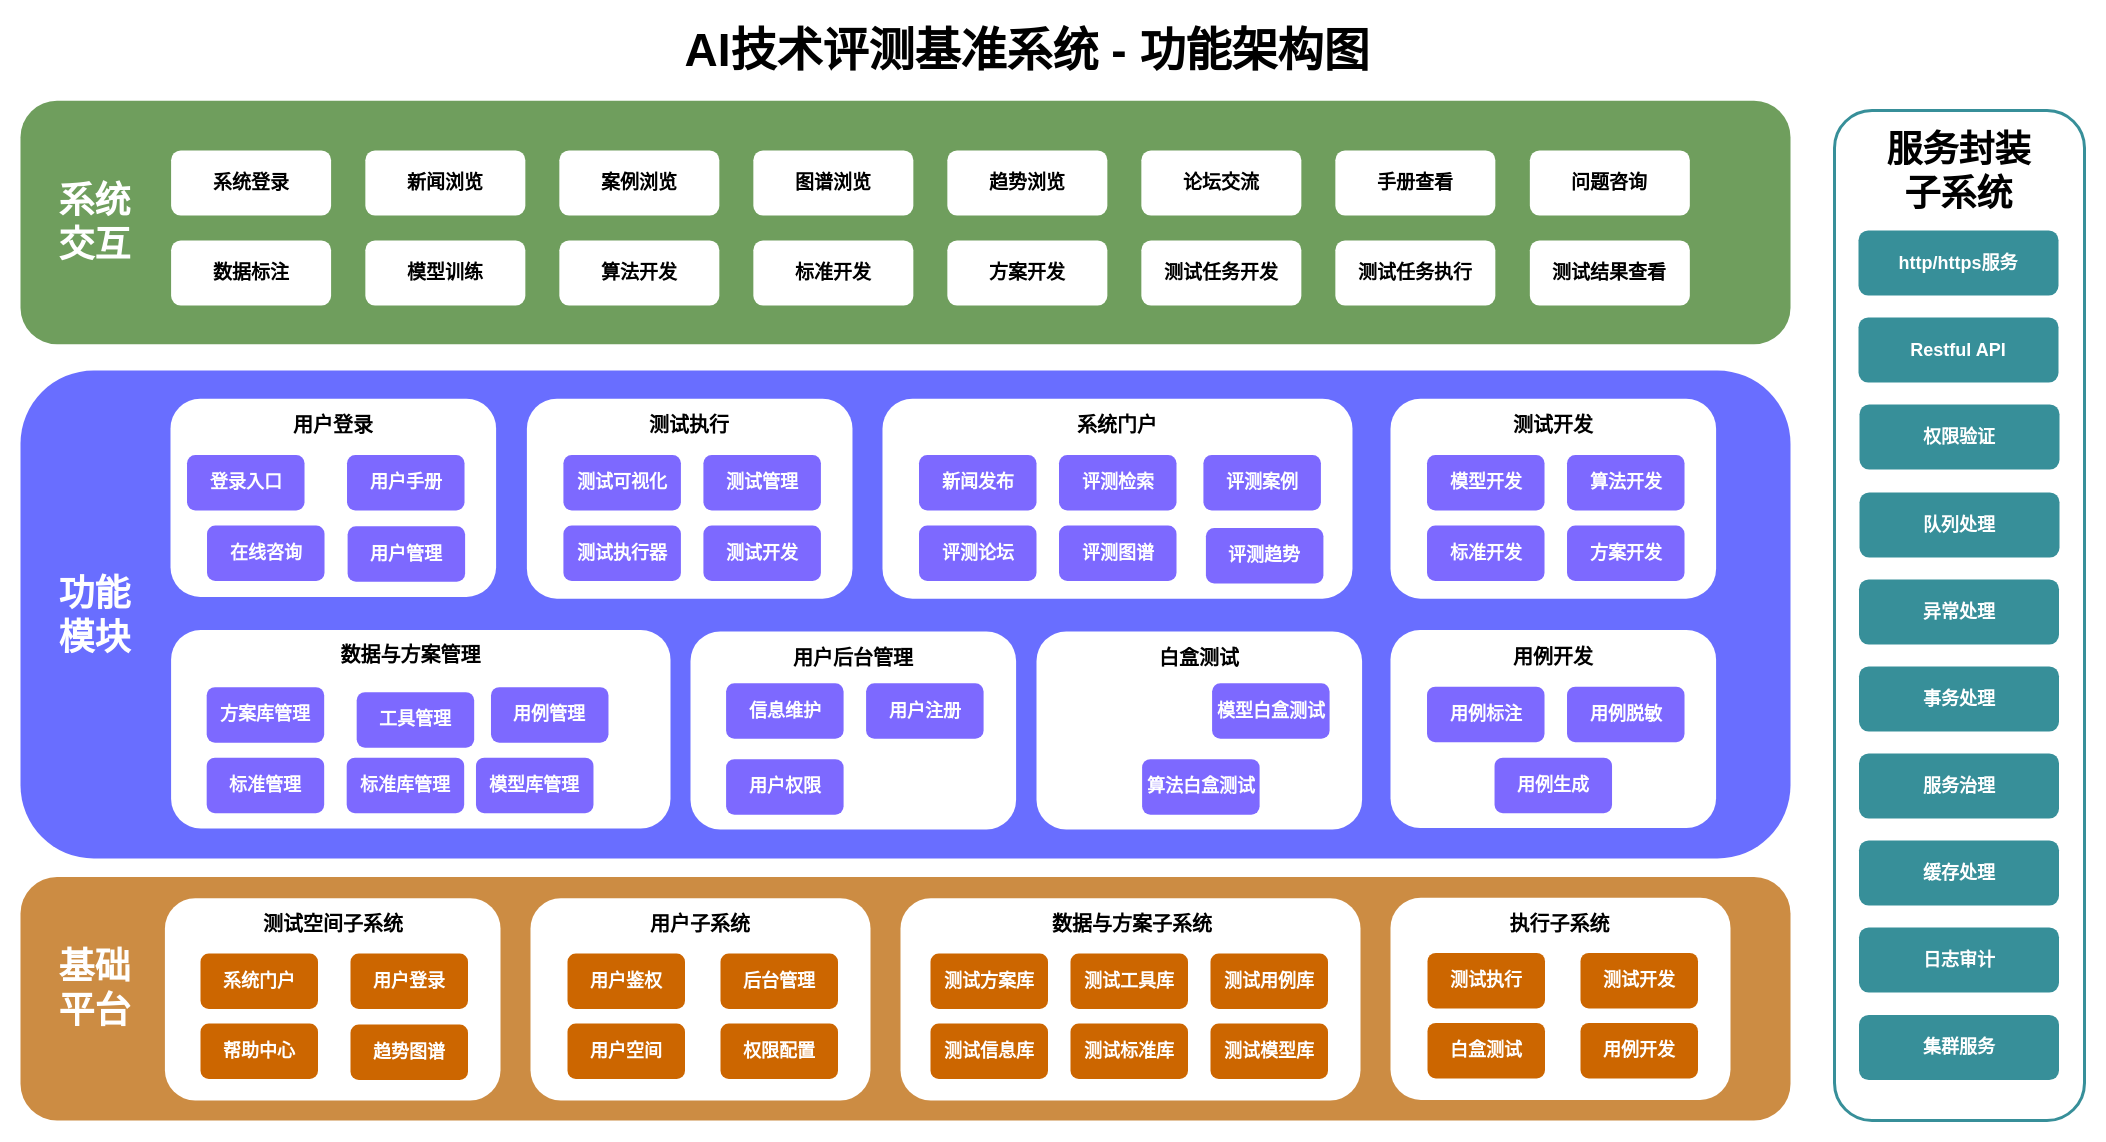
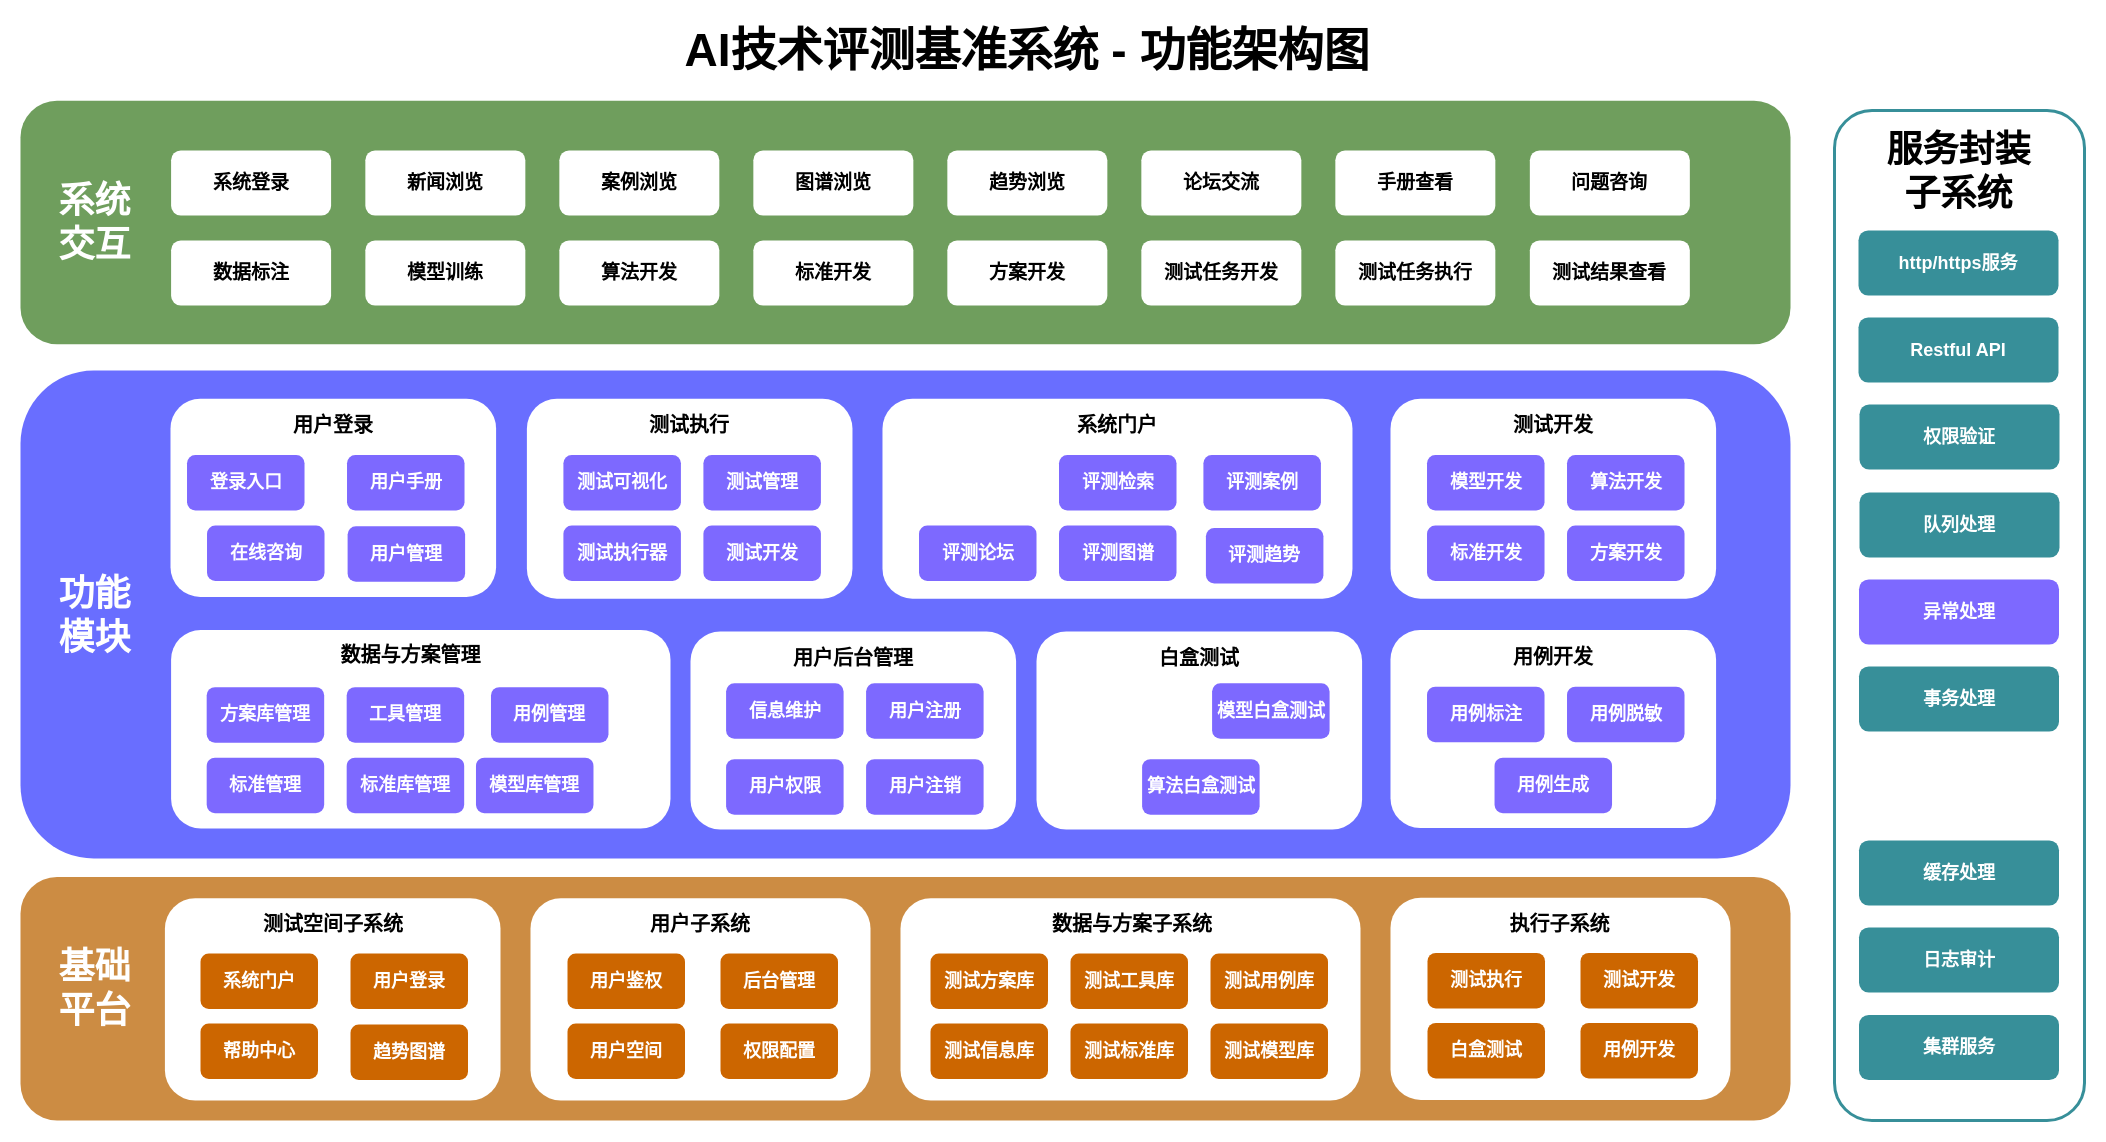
node "新闻发布": removed
node "异常处理": fillcolor #378f99 -> #7d69ff
node "工具管理": moved (415, 720) -> (405, 715)
node "服务治理": removed
node "用户注销": added
